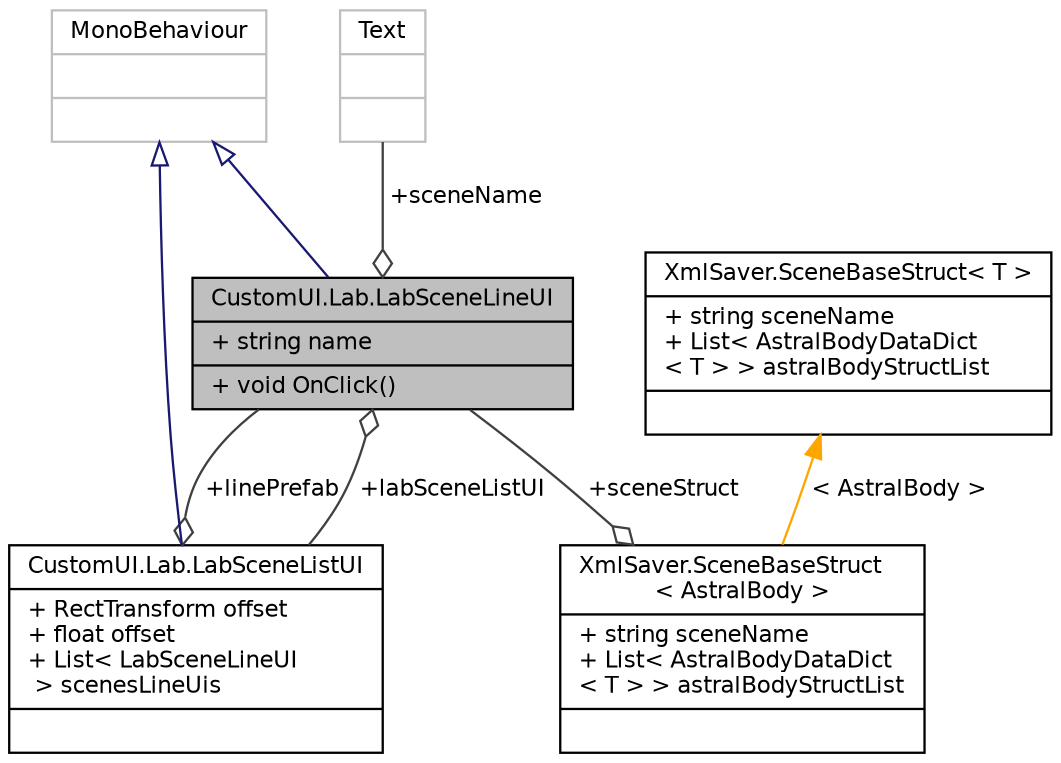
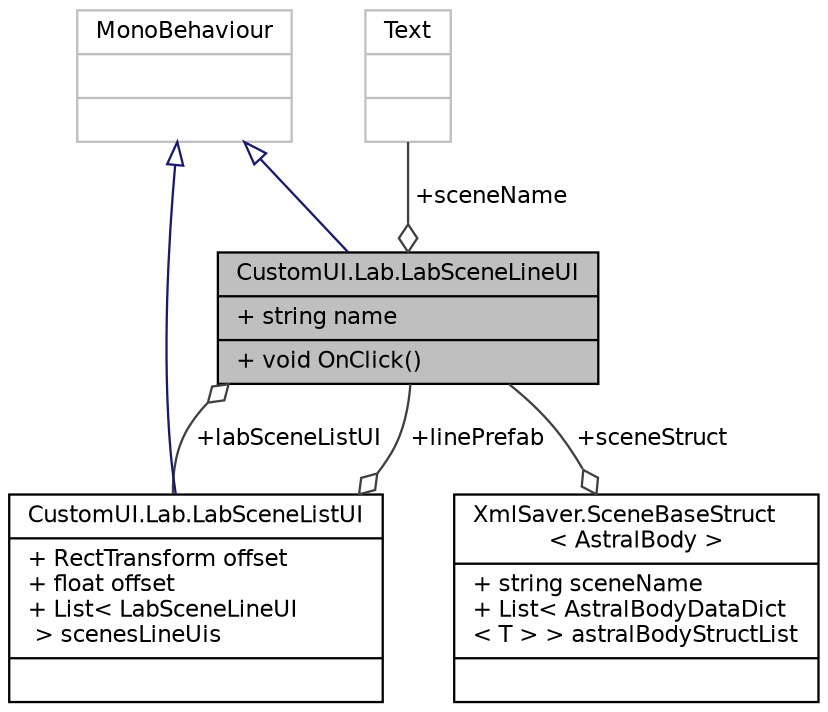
node "XmlSaver.SceneBaseStruct< T >": removed
